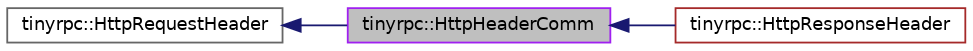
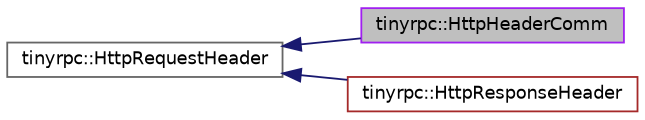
edge "tinyrpc::HttpResponseHeader" -> "tinyrpc::HttpHeaderComm": now "tinyrpc::HttpResponseHeader" -> "tinyrpc::HttpRequestHeader"
